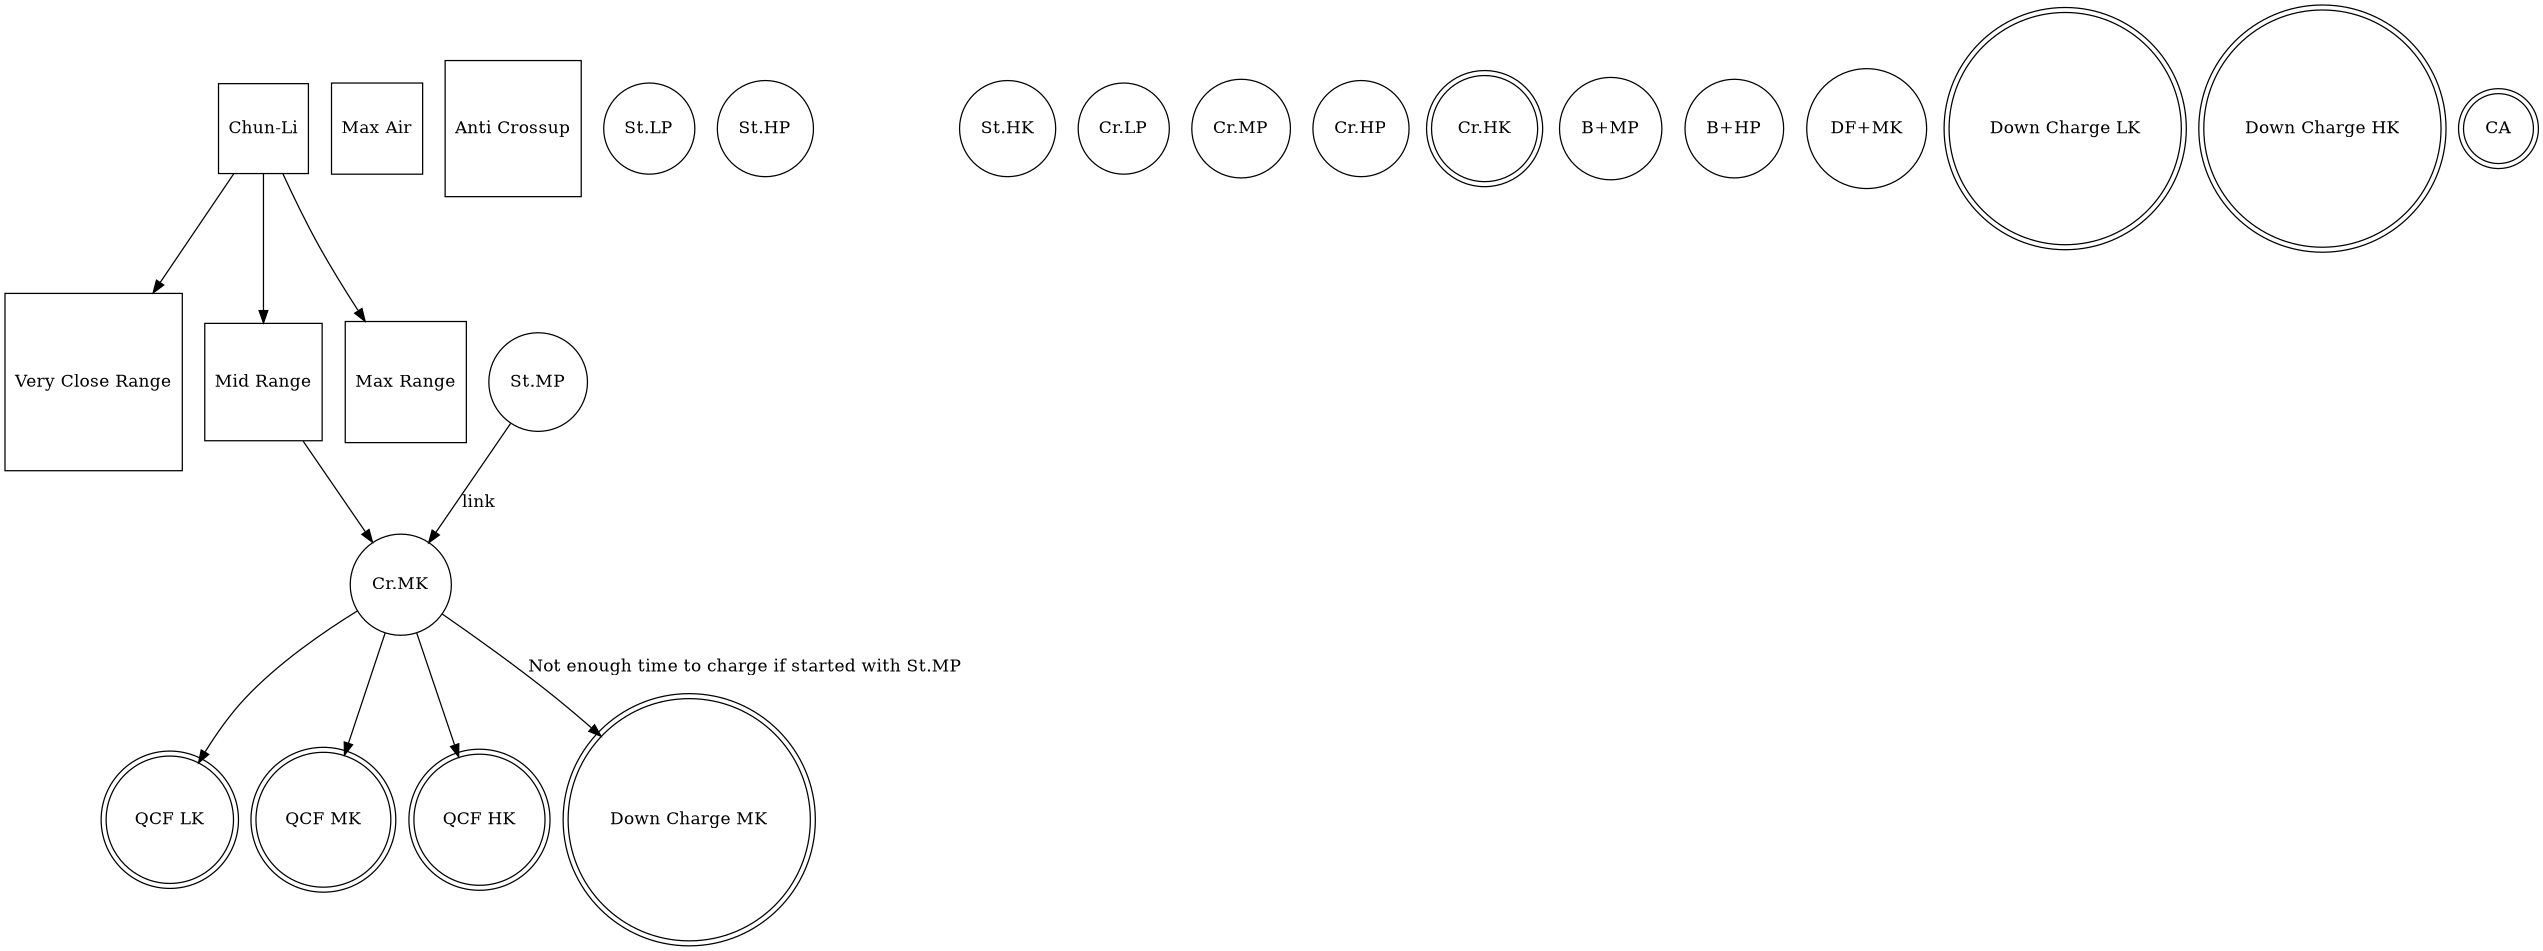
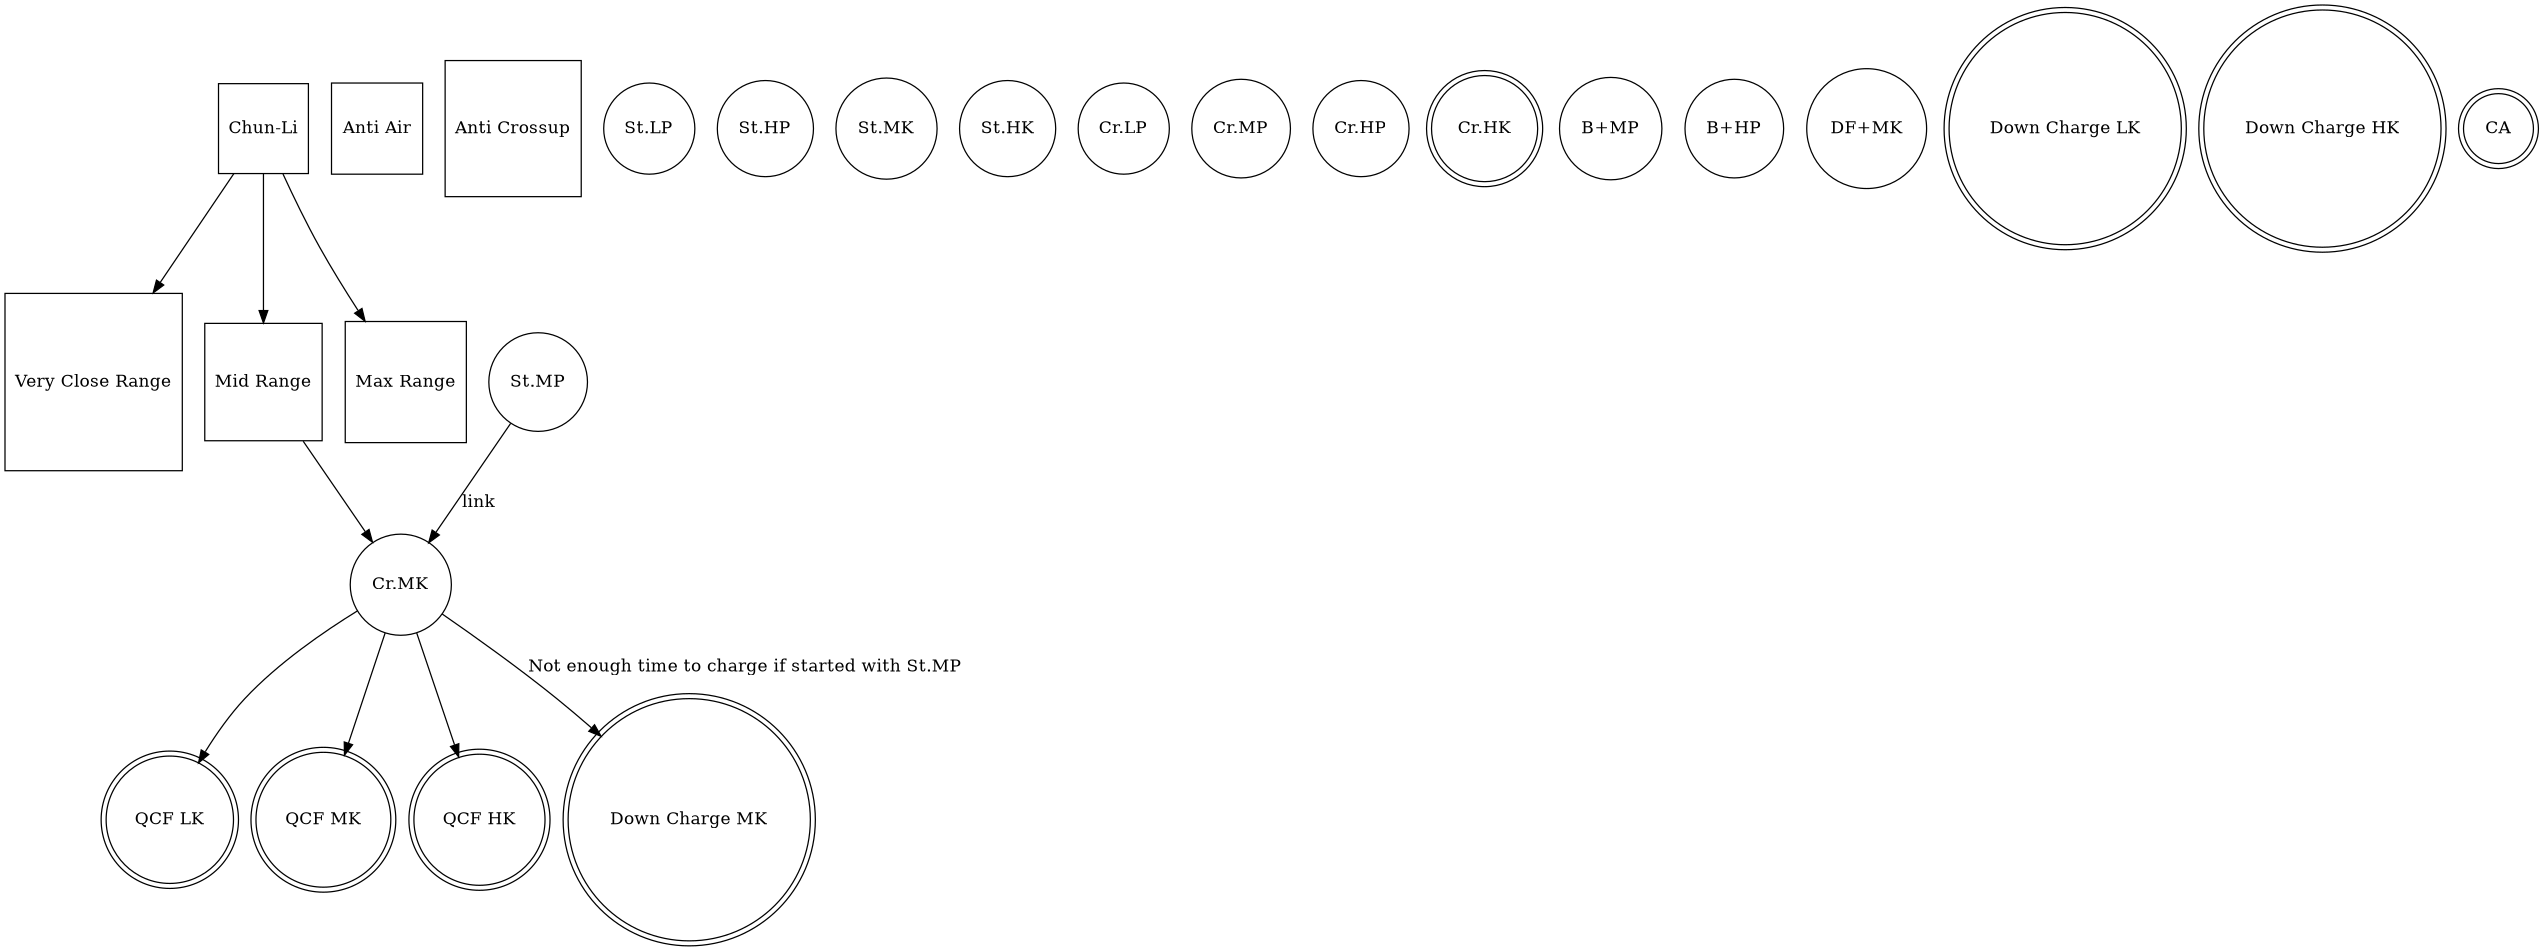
node "Max Air": label "Max Air" -> "Anti Air"
node "St.MK": added
